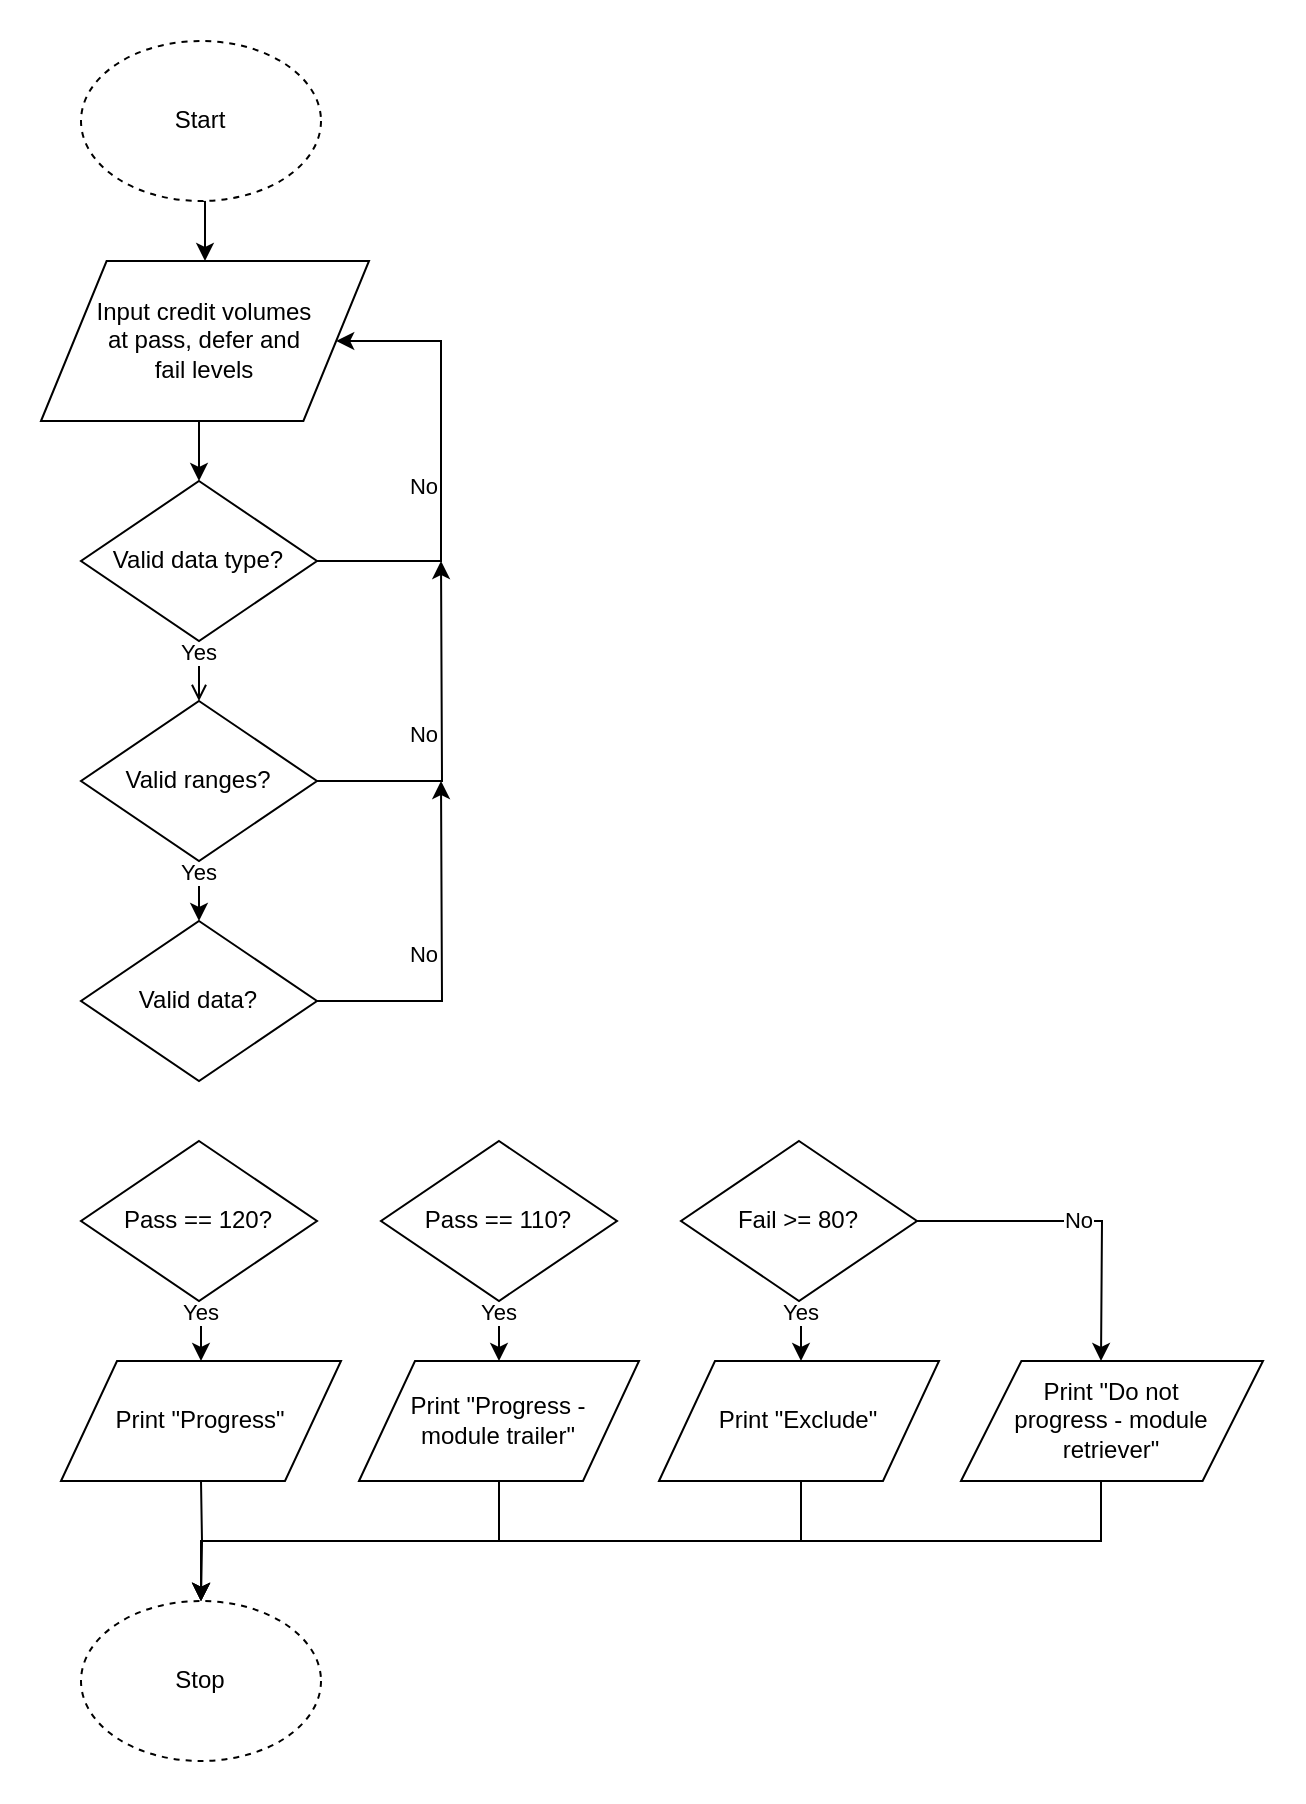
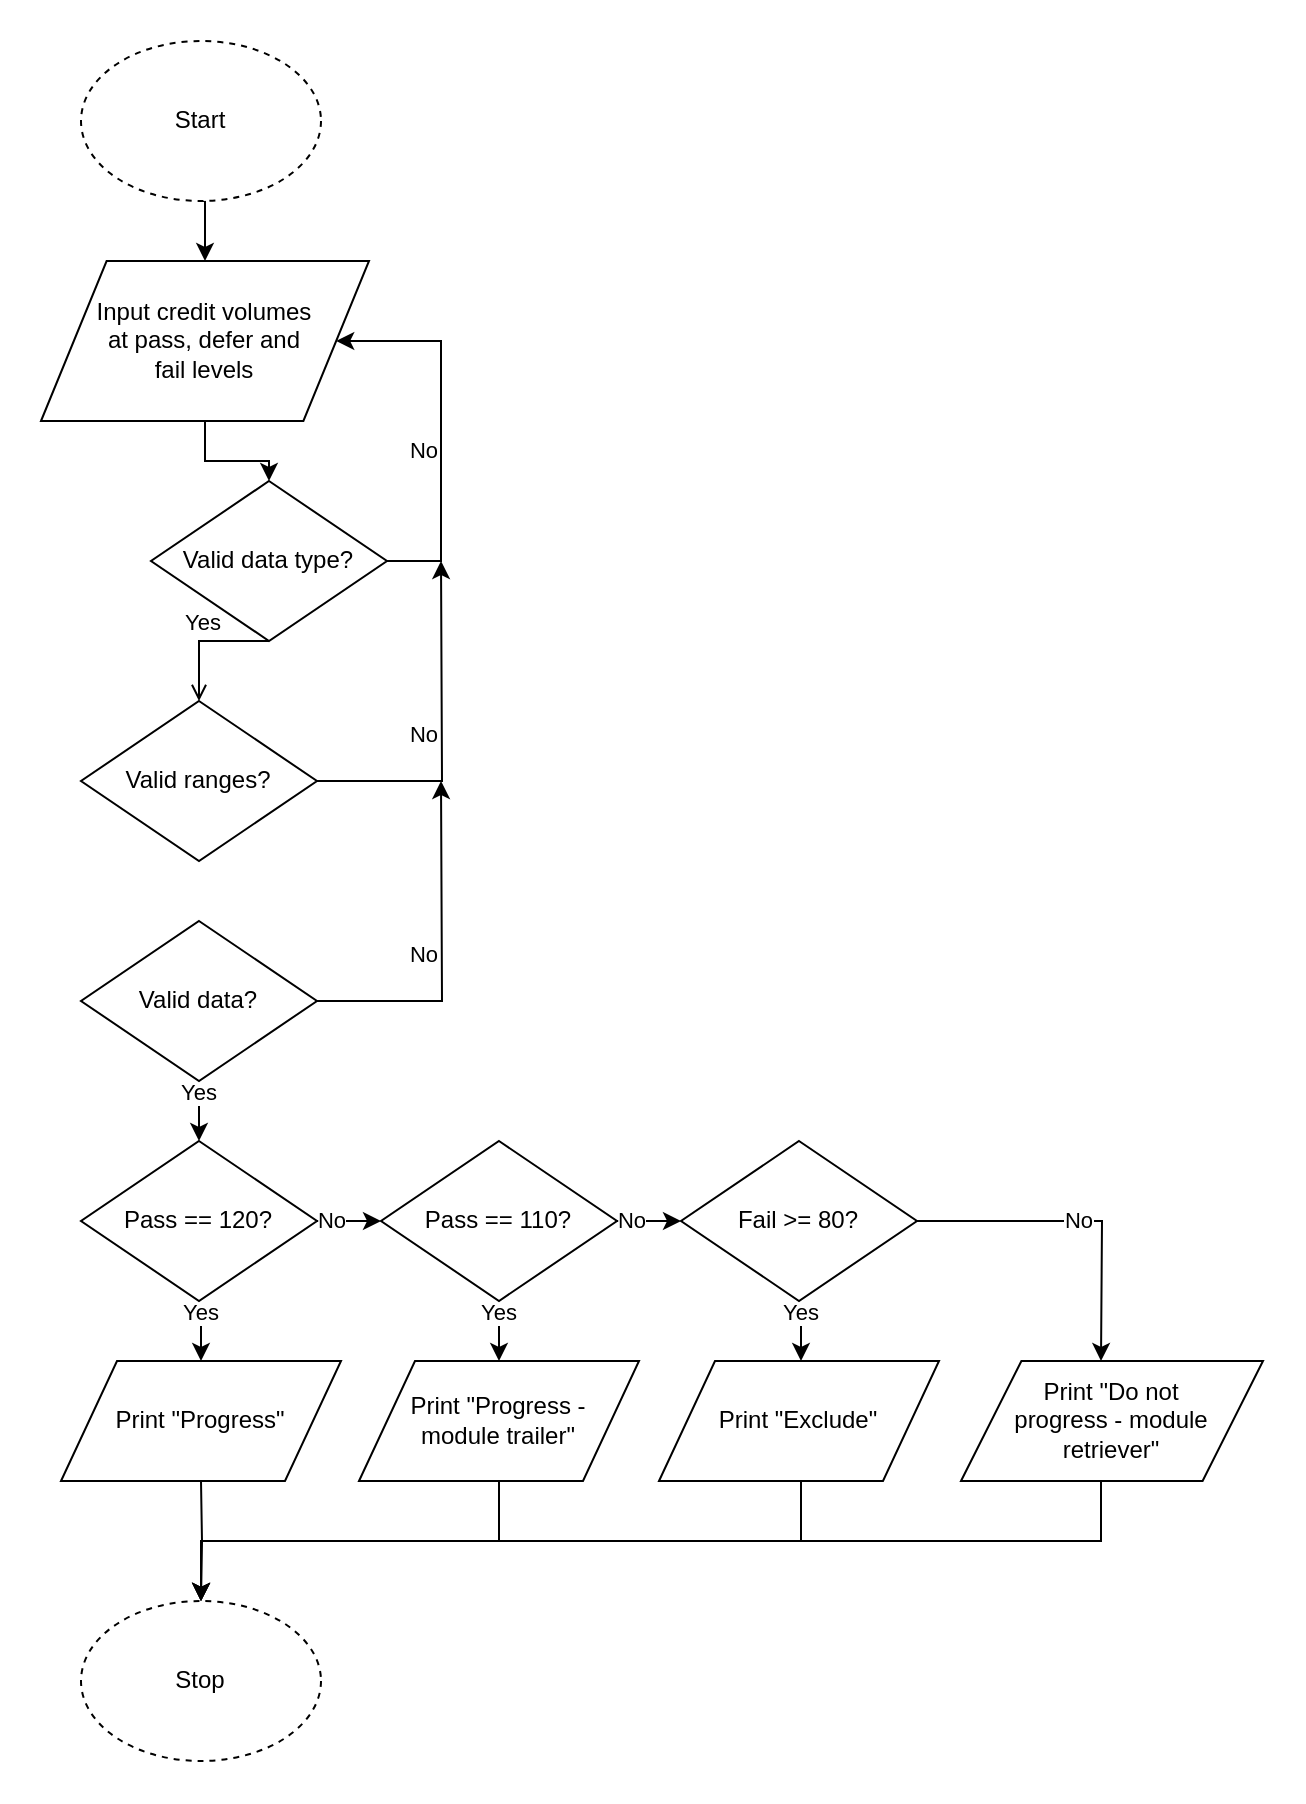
node "Valid data type?": moved (199, 561) -> (269, 561)
edge "Valid ranges?" -> "Valid data?": removed, label "Yes"
edge "Valid data?" -> "Pass == 120?": added, label "Yes"
edge "Pass == 120?" -> "Pass == 110?": added, label "No"
edge "Pass == 110?" -> "Fail >= 80?": added, label "No"
